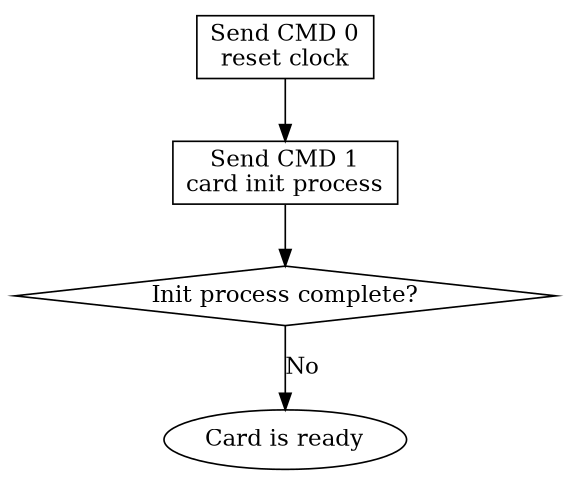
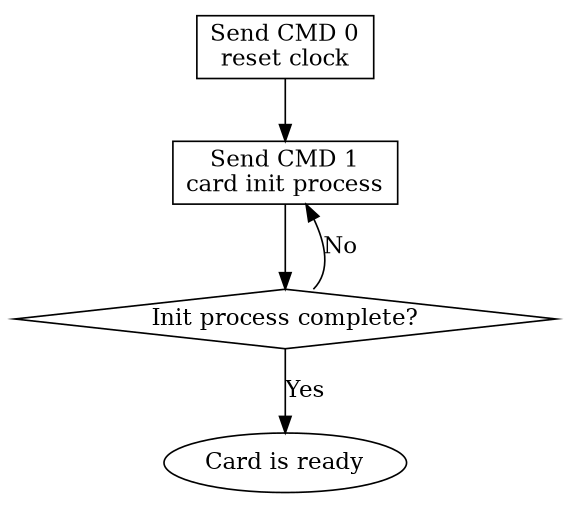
edge "Init process complete?" -> "Send CMD 1 card init process": added, label "No"
edge "Init process complete?" -> "Card is ready": label "No" -> "Yes"
